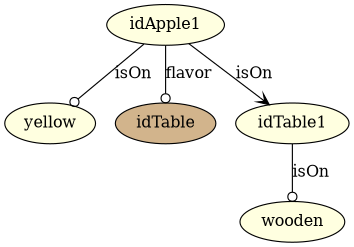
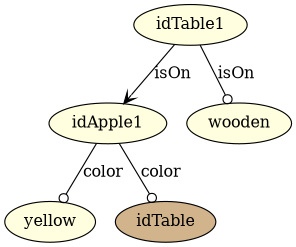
edge "idApple1" -> "idTable1": reversed
edge "idApple1" -> "yellow": label "isOn" -> "color"
edge "idApple1" -> "idTable": label "flavor" -> "color"
